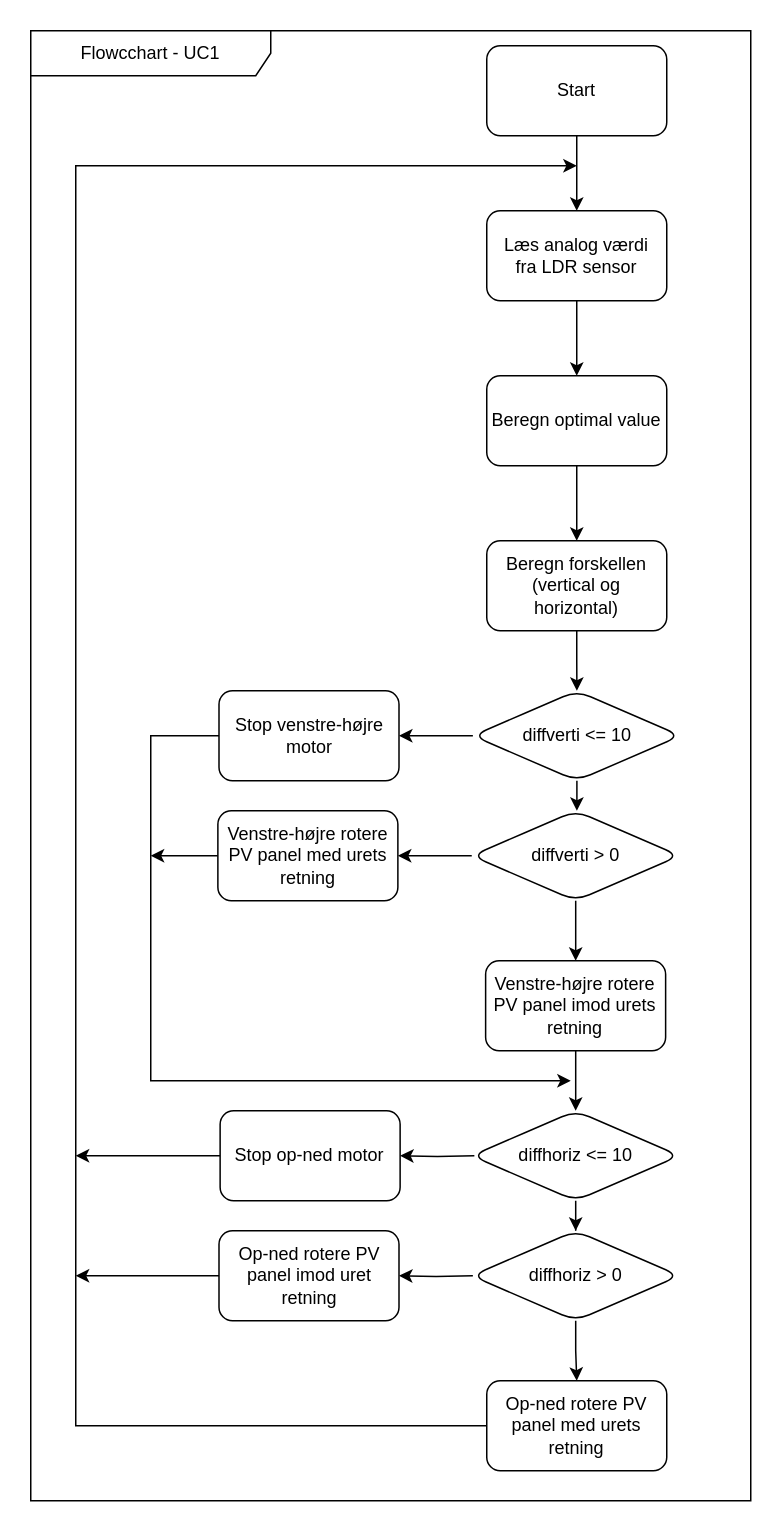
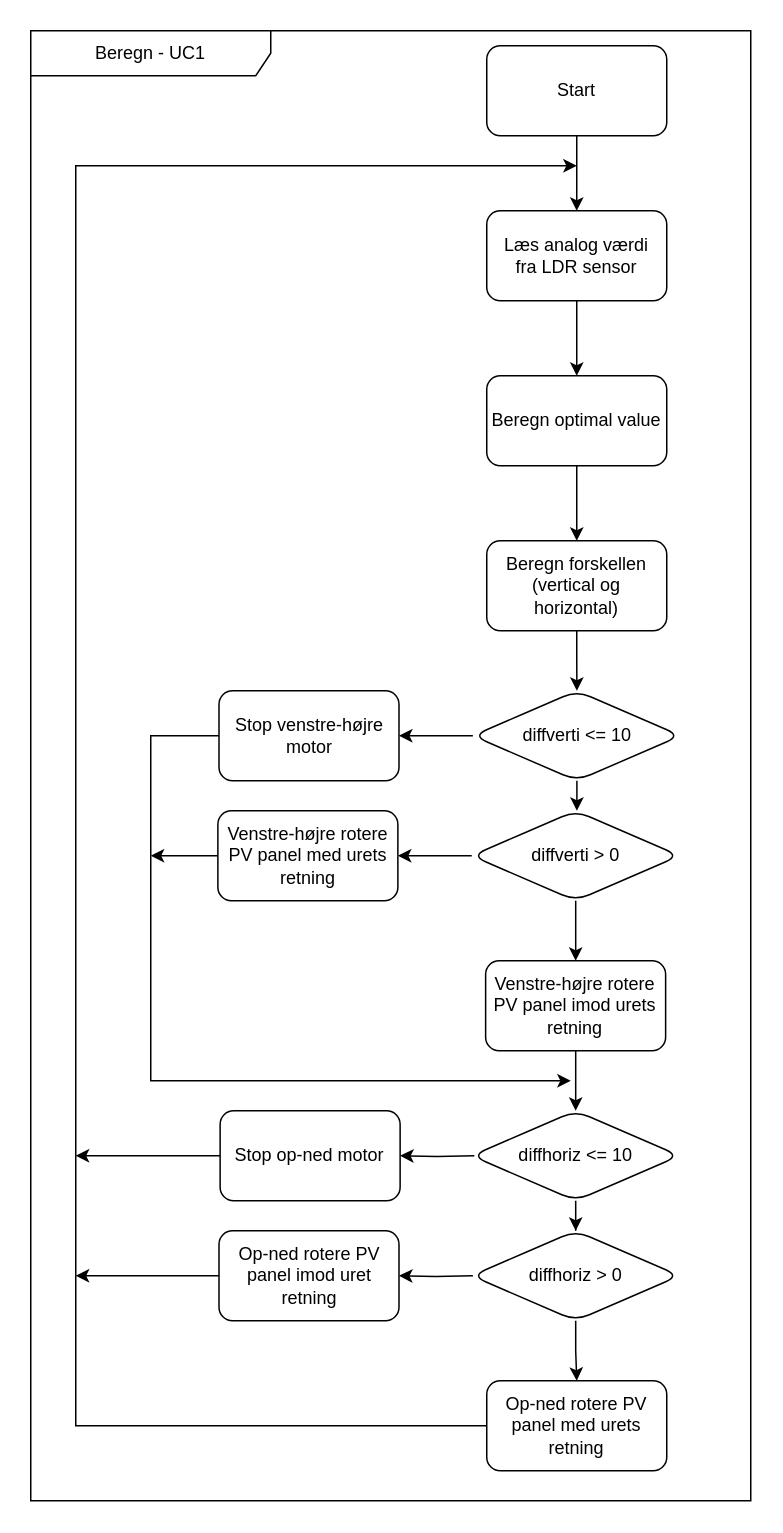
node "Flowcchart - UC1": label "Flowcchart - UC1" -> "Beregn - UC1"
